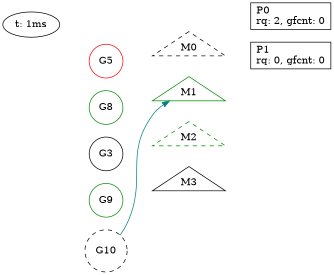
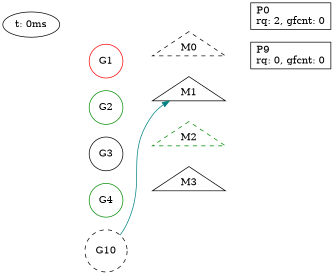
node "t: 1ms": label "t: 1ms" -> "t: 0ms"
node "P1 rq: 0, gfcnt: 0": label "P1 rq: 0, gfcnt: 0" -> "P9 rq: 0, gfcnt: 0"
node "G5": label "G5" -> "G1"
node "M1": color green4 -> black
node "G8": label "G8" -> "G2"
node "G9": label "G9" -> "G4"
